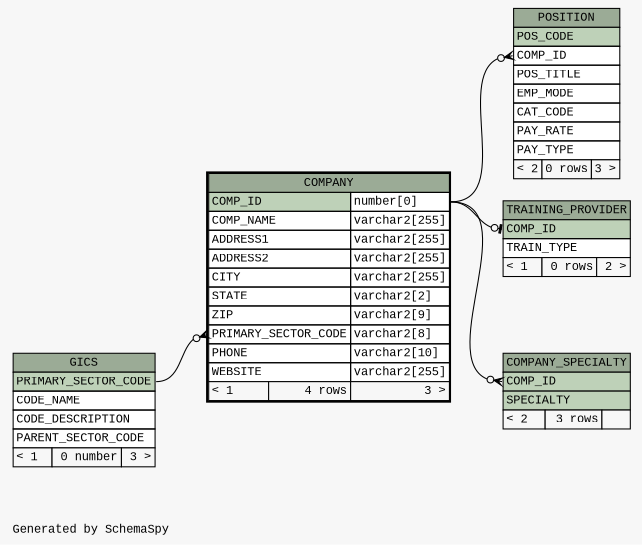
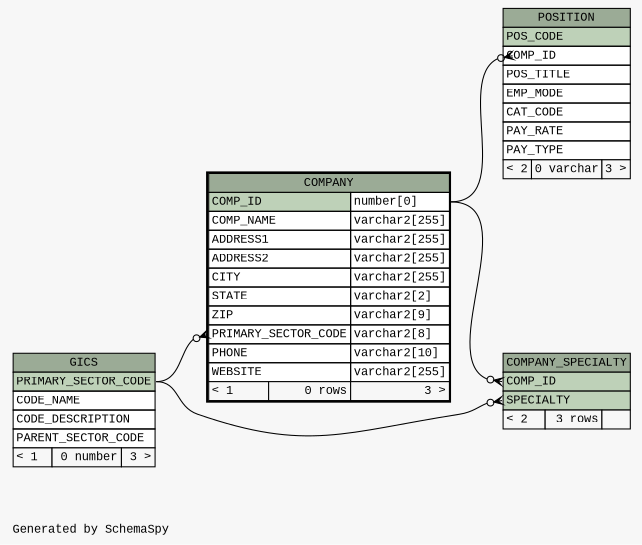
node "POSITION": text "0 rows" -> "0 varchar"
node "TRAINING_PROVIDER": removed
node "COMPANY": text "4 rows" -> "0 rows"
edge "GICS" -> "COMPANY_SPECIALTY": added
